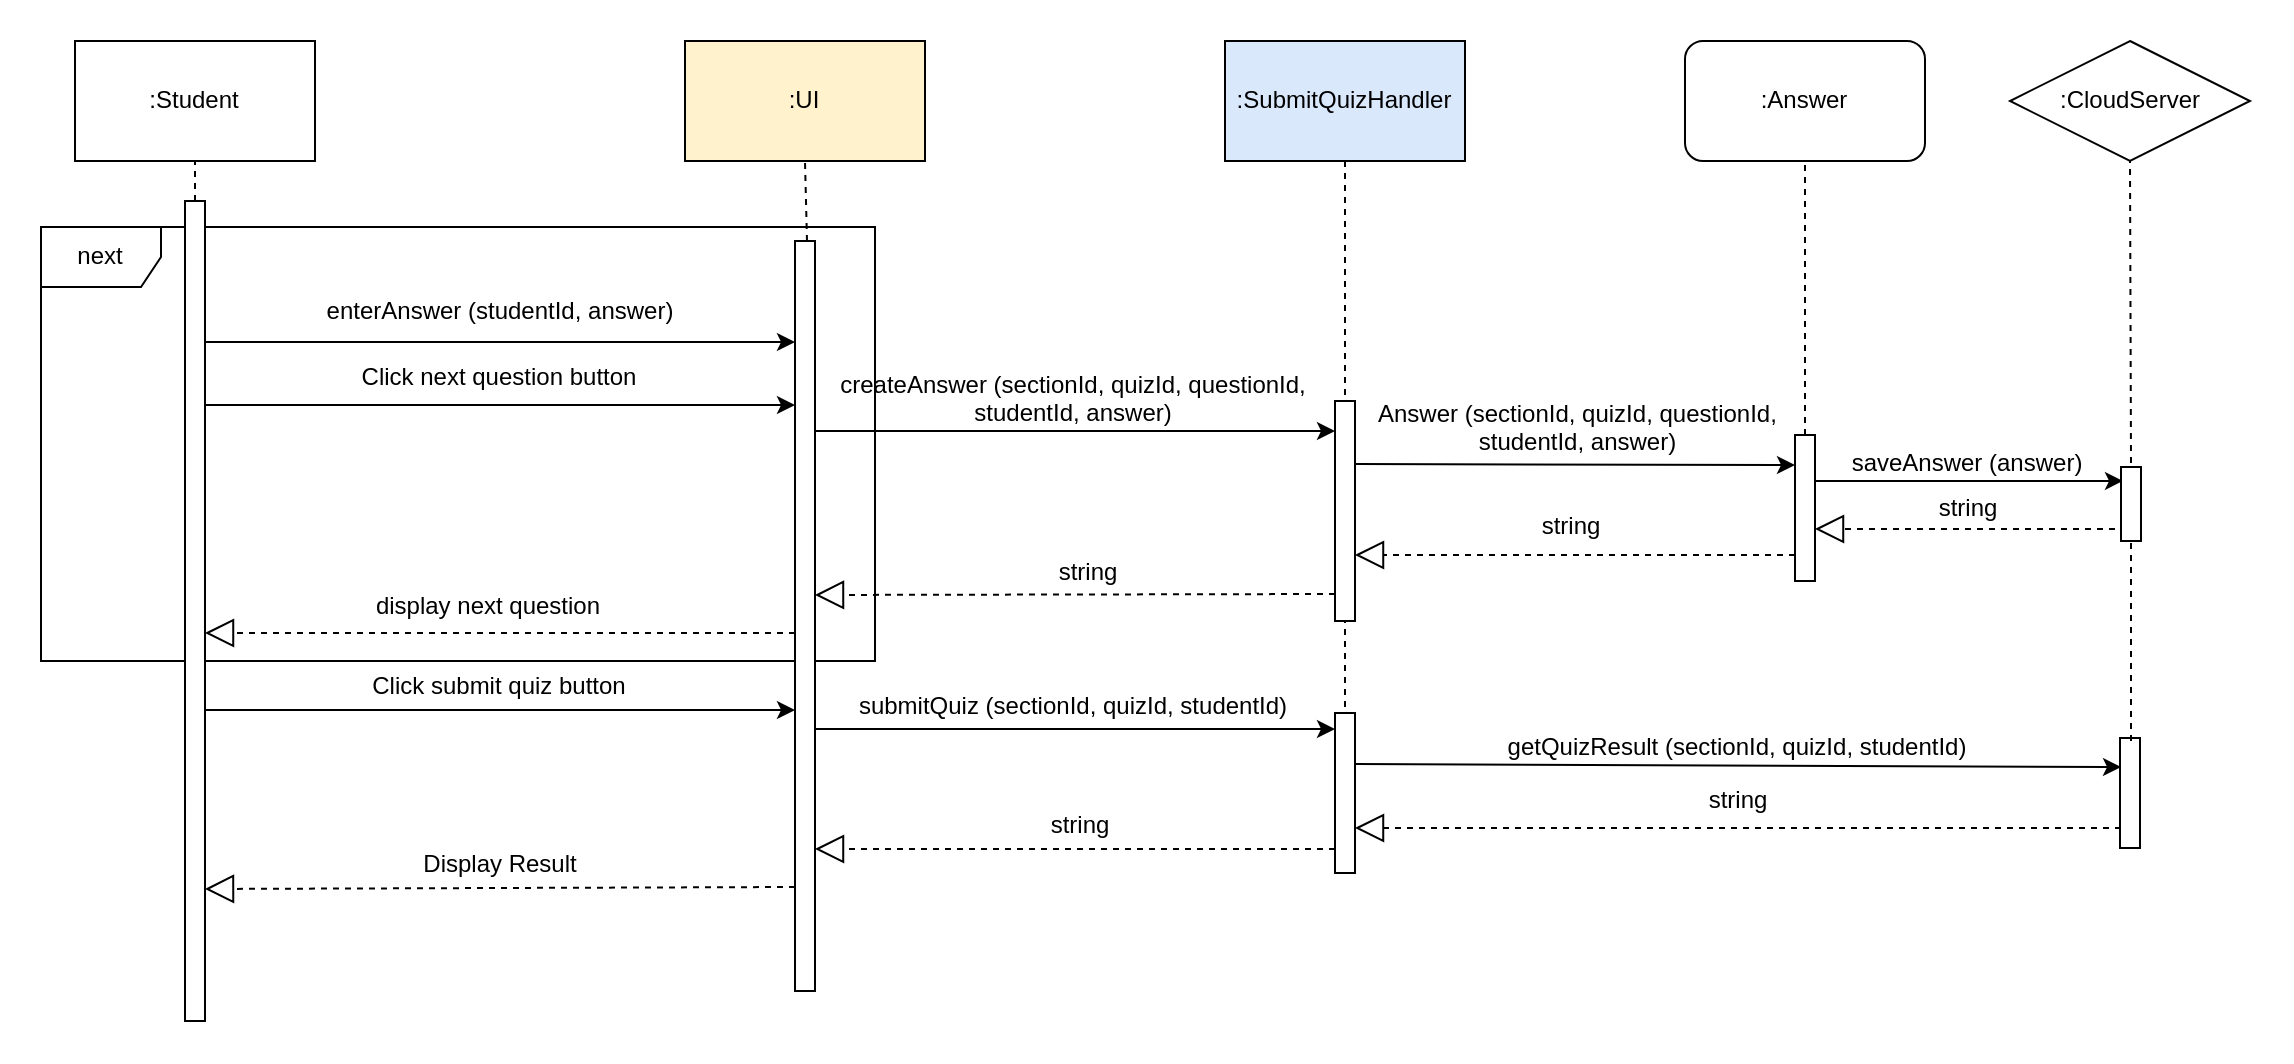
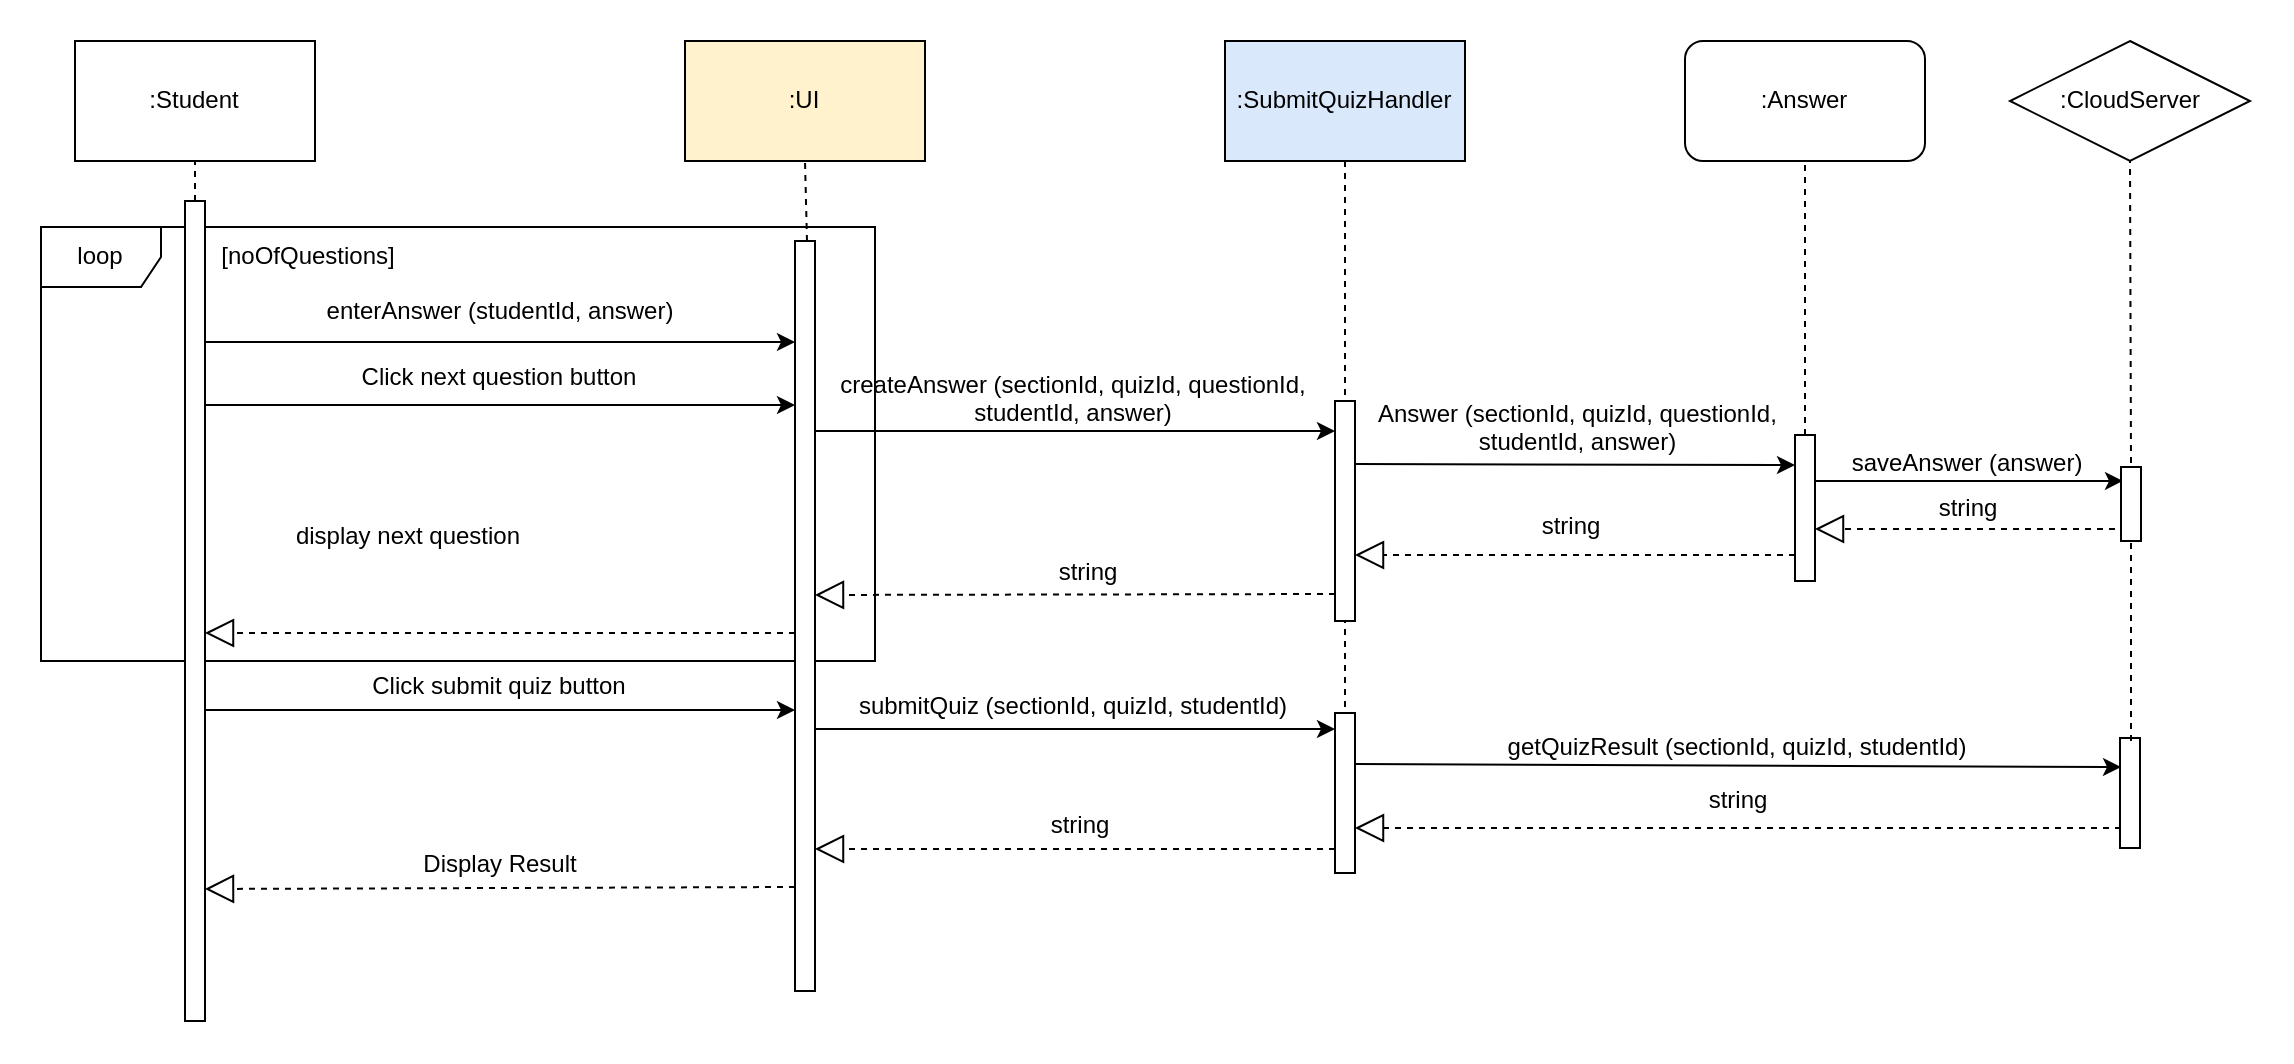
node "next": label "next" -> "loop"
node "[noOfQuestions]": added
node "display next question": moved (489, 607) -> (409, 537)
